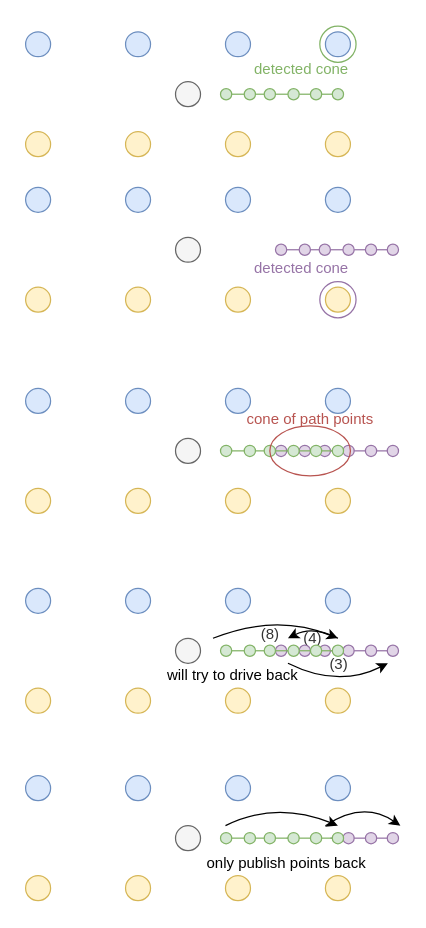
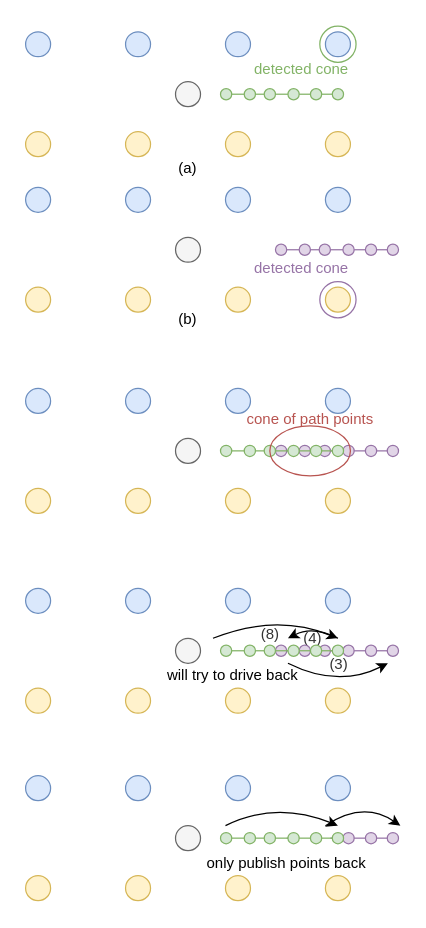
node "(a)": added
node "(b)": added
